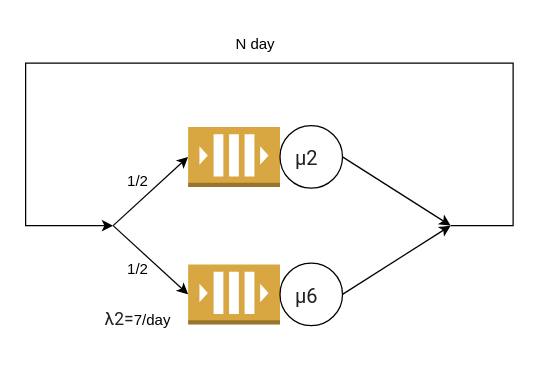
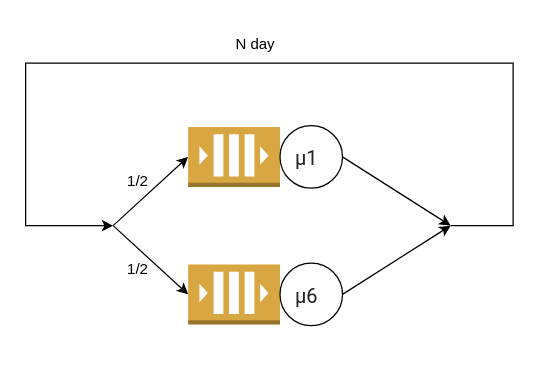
node "μ2": label "μ2" -> "μ1"
node "λ2=7/day": removed
